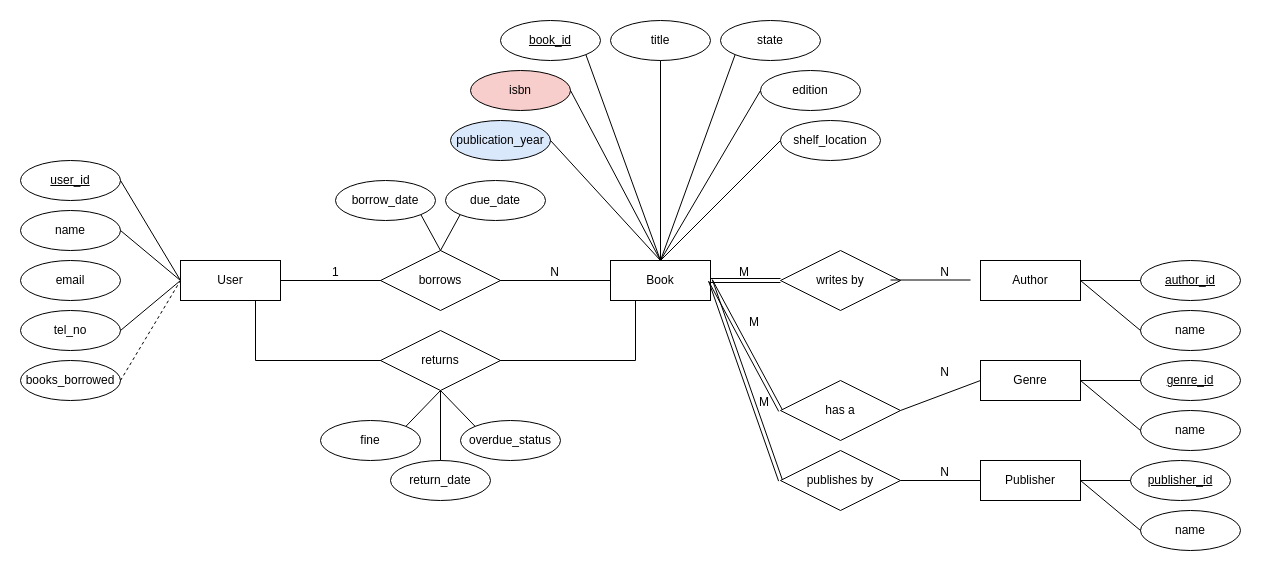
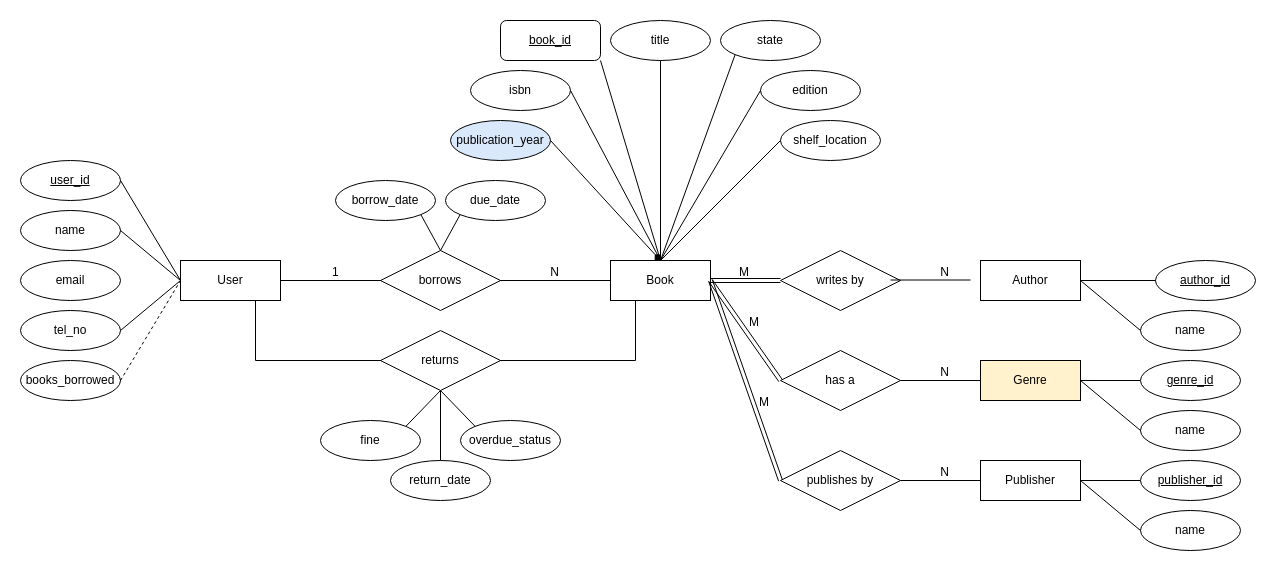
node "book_id": shape ellipse -> rounded rectangle
node "isbn": fillcolor #f8cecc -> #ffffff
edge "publication_year" -- "Book": arrowhead none -> diamond
node "author_id": moved (1191, 281) -> (1206, 281)
node "Genre": fillcolor #ffffff -> #fff2cc
node "has a": moved (841, 411) -> (841, 381)
node "publisher_id": moved (1181, 481) -> (1191, 481)
